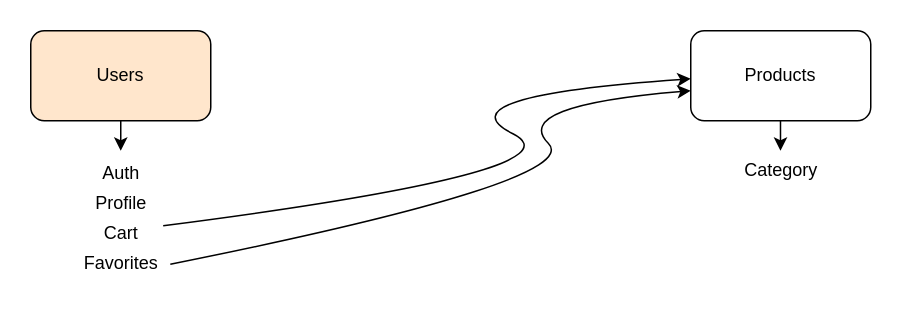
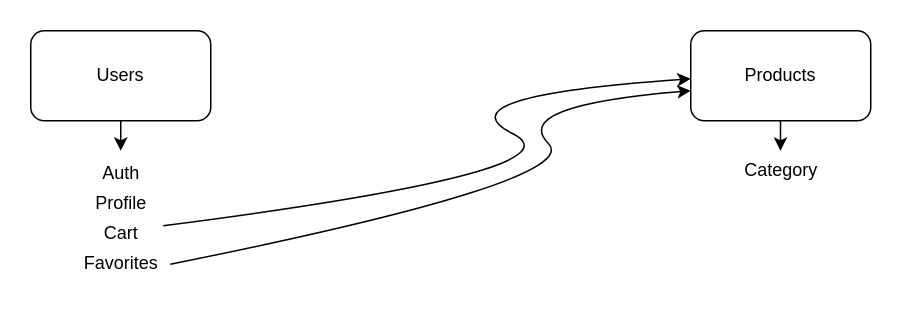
node "Users": fillcolor #ffe6cc -> #ffffff
